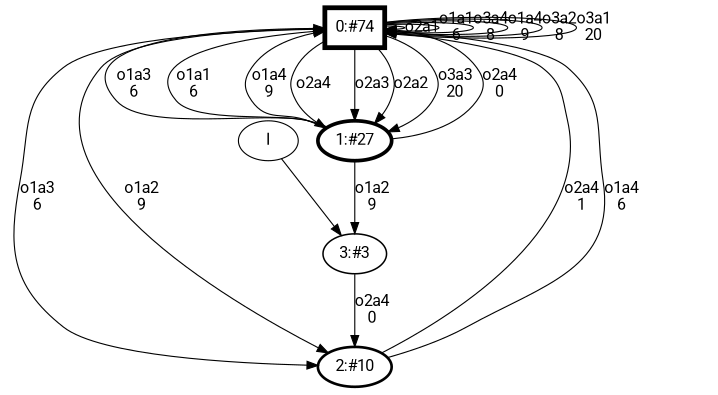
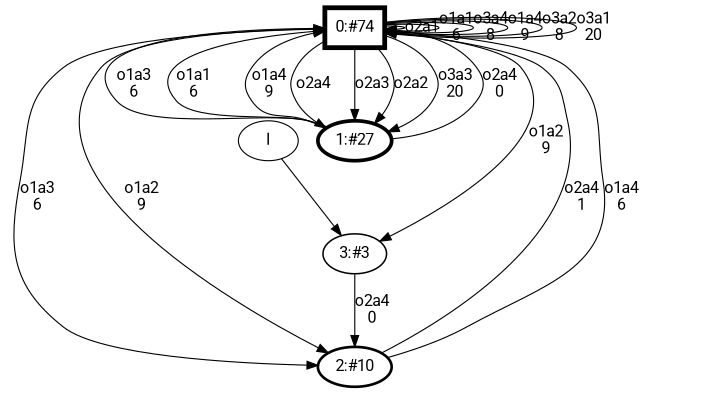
edge "1:#27" -> "3:#3": now "0:#74" -> "3:#3"
